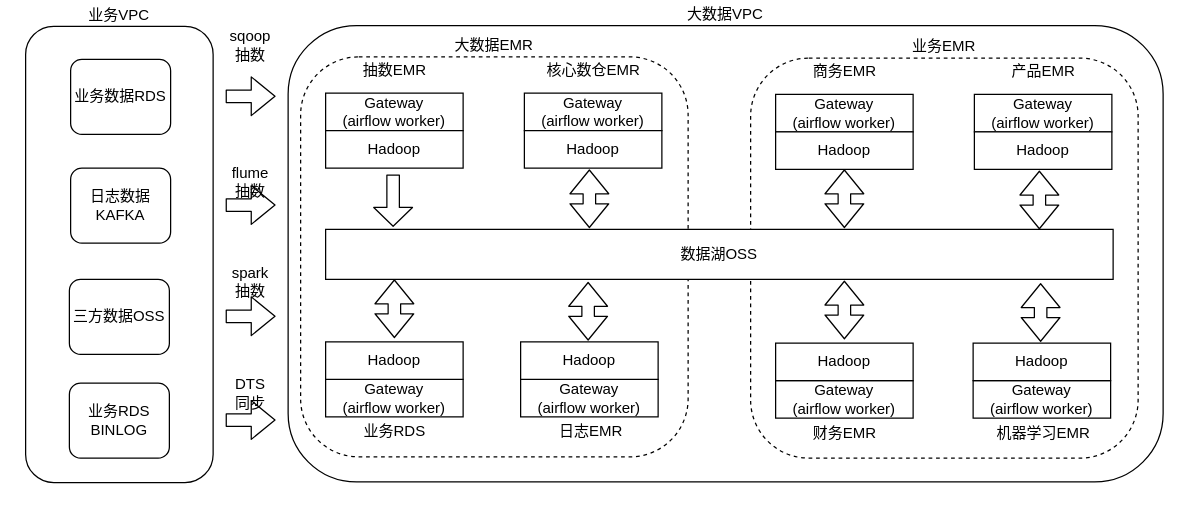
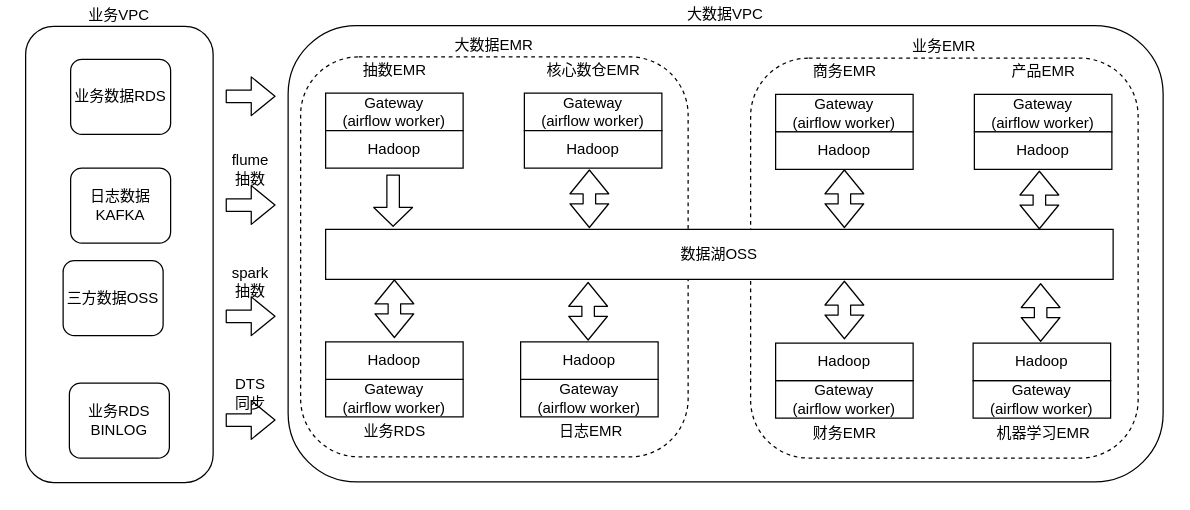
node "sqoop抽数": removed
node "flume抽数": moved (251, 182) -> (251, 169)
node "三方数据OSS": moved (119, 317) -> (113, 298)
